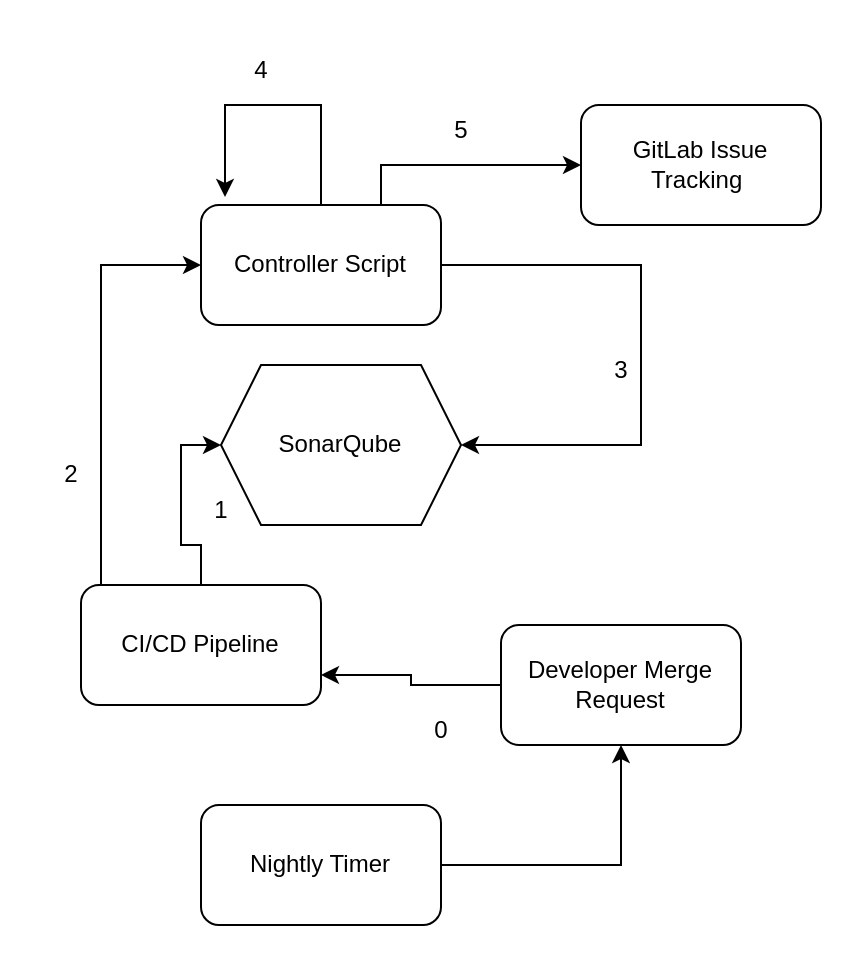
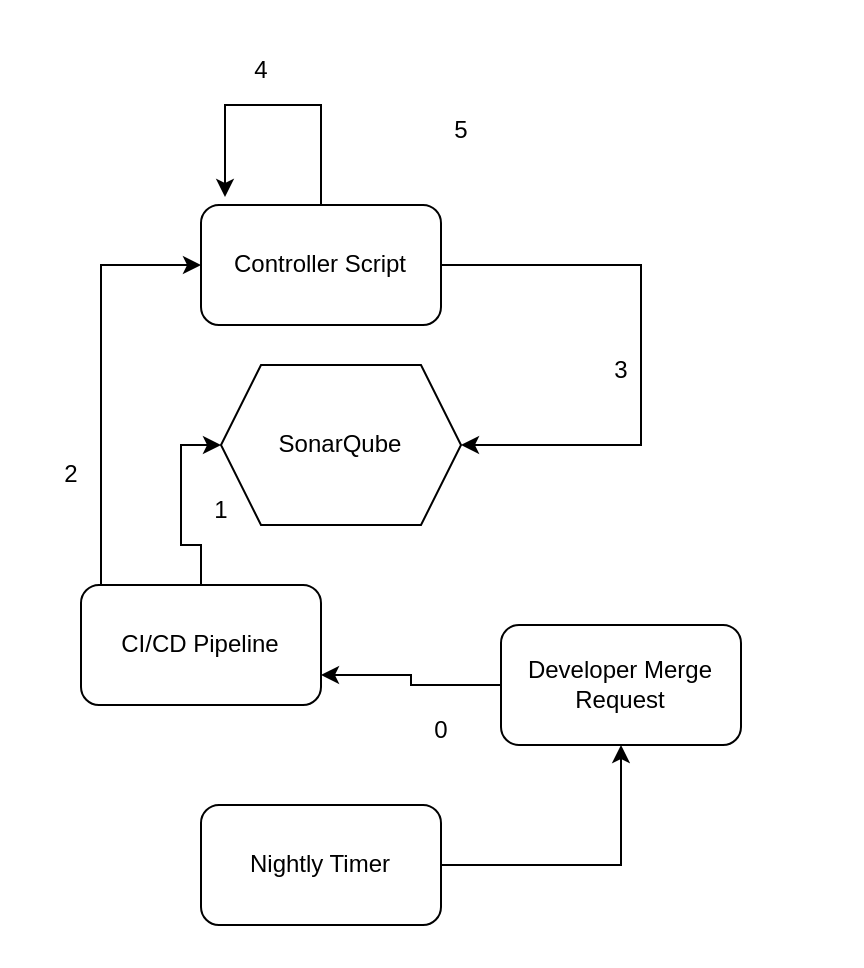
edge "Controller Script" -> "GitLab Issue Tracking": removed
node "GitLab Issue Tracking": removed
